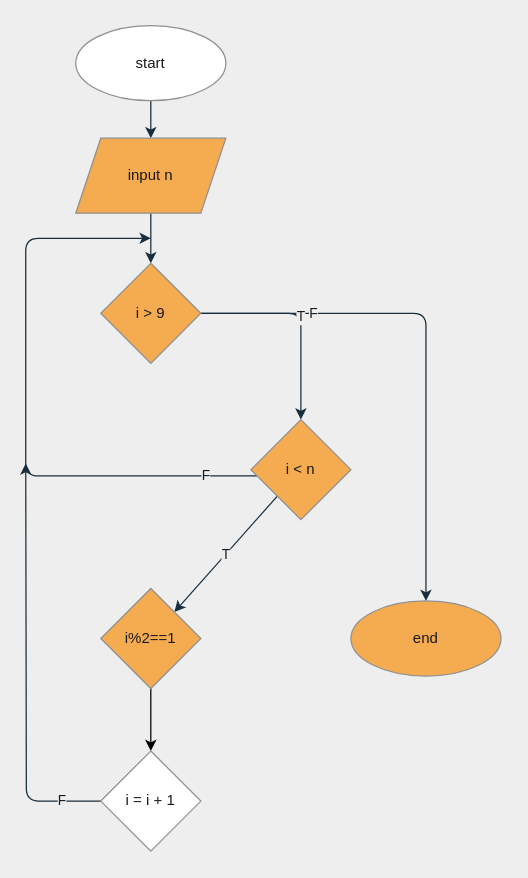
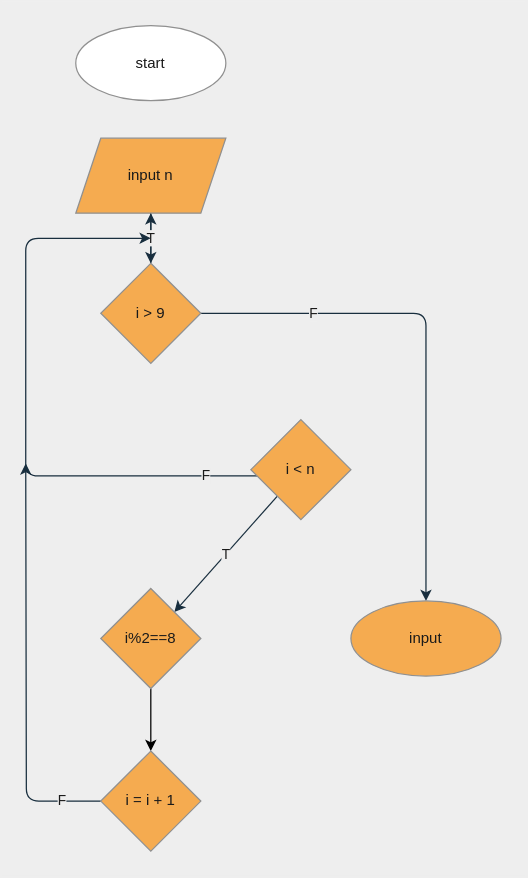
edge "start" -> "input n": removed
edge "i > 9" -> "i < n": now "i > 9" -> "input n"
node "i%2==1": label "i%2==1" -> "i%2==8"
node "end": label "end" -> "input"
node "i = i + 1": fillcolor #ffffff -> #f5ab50
